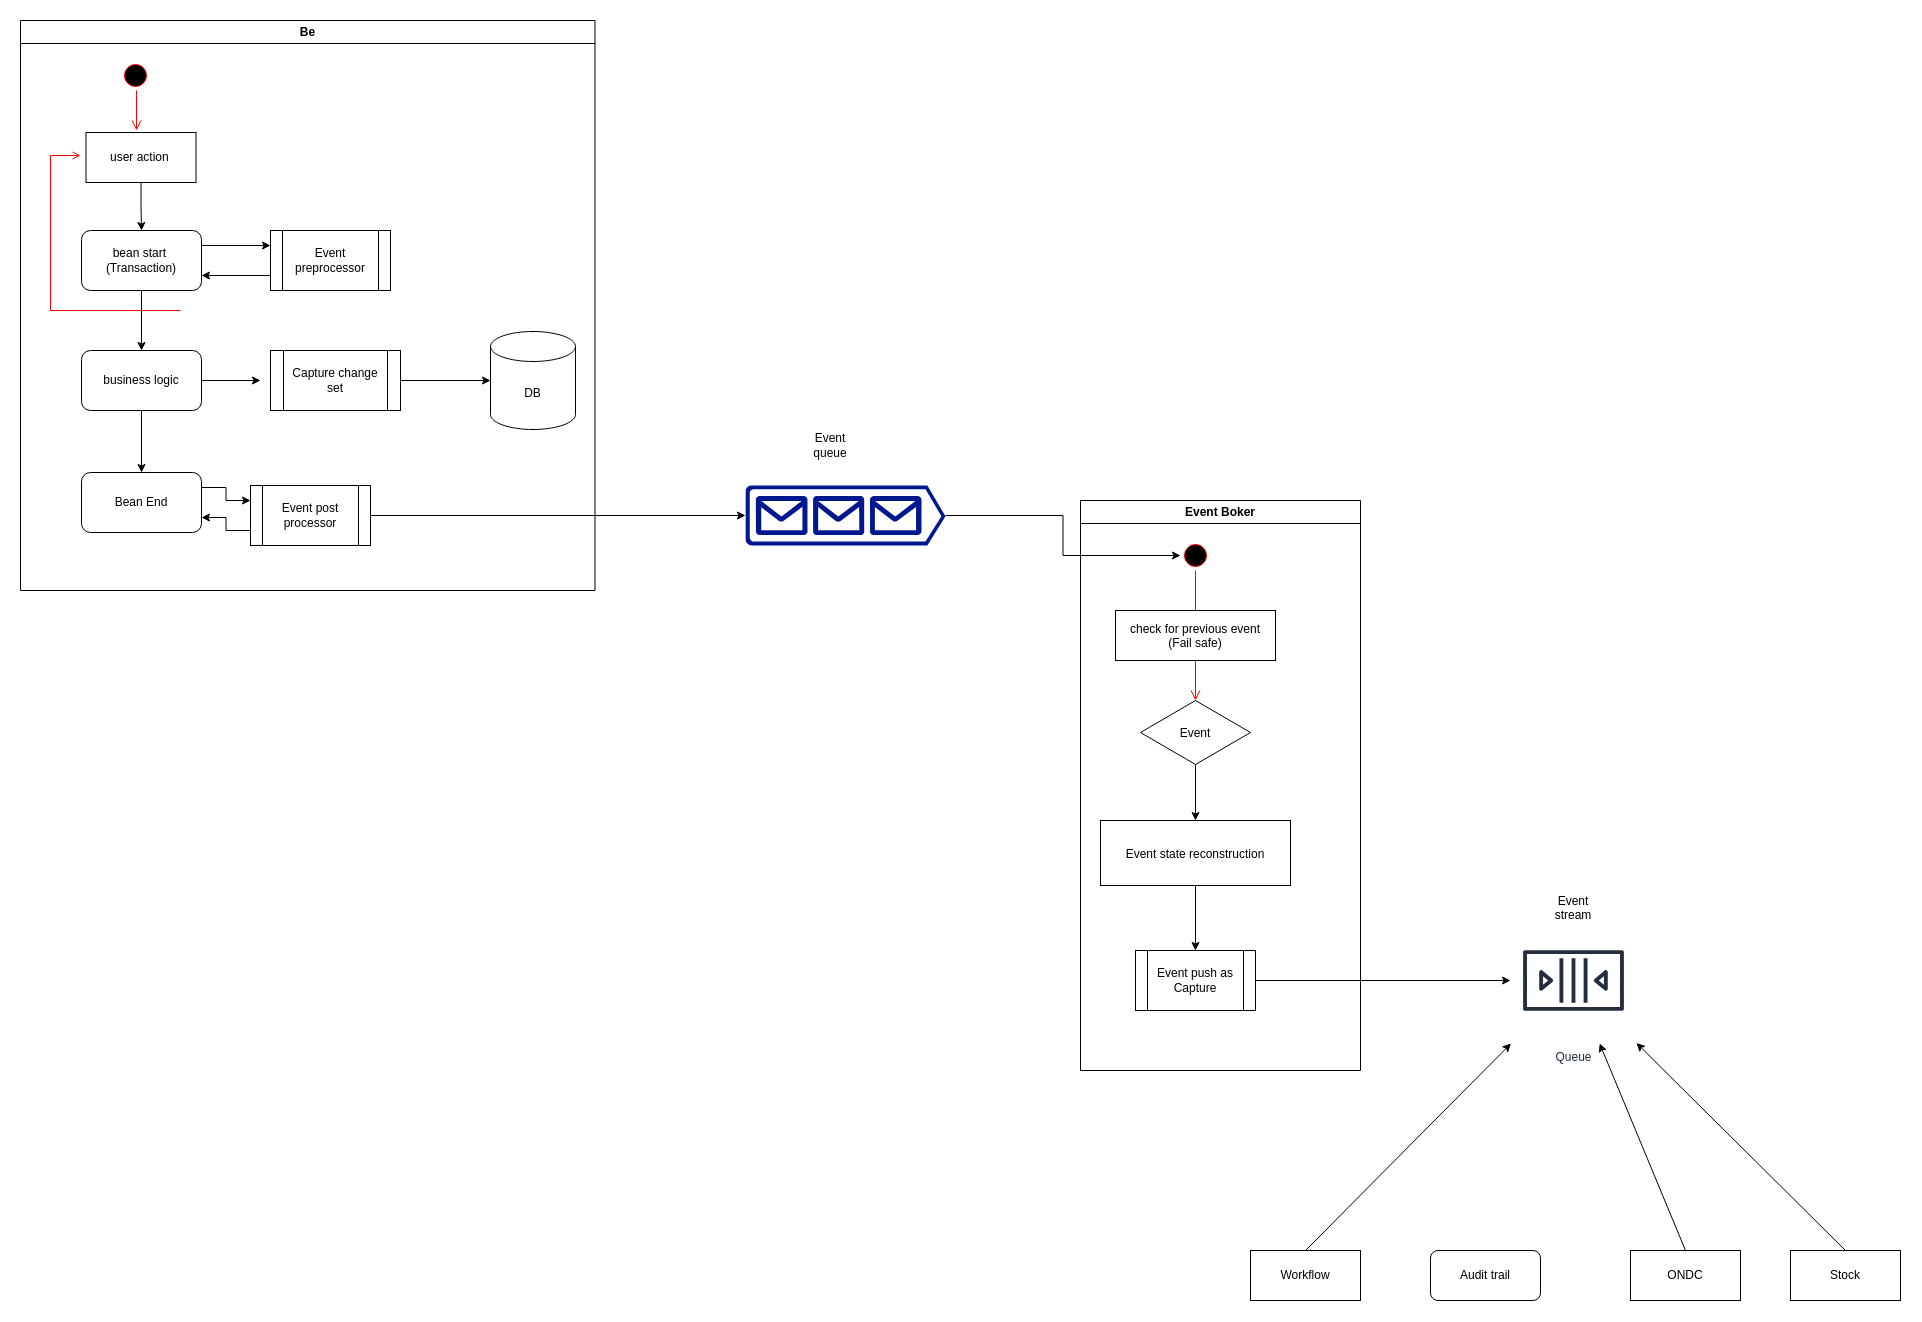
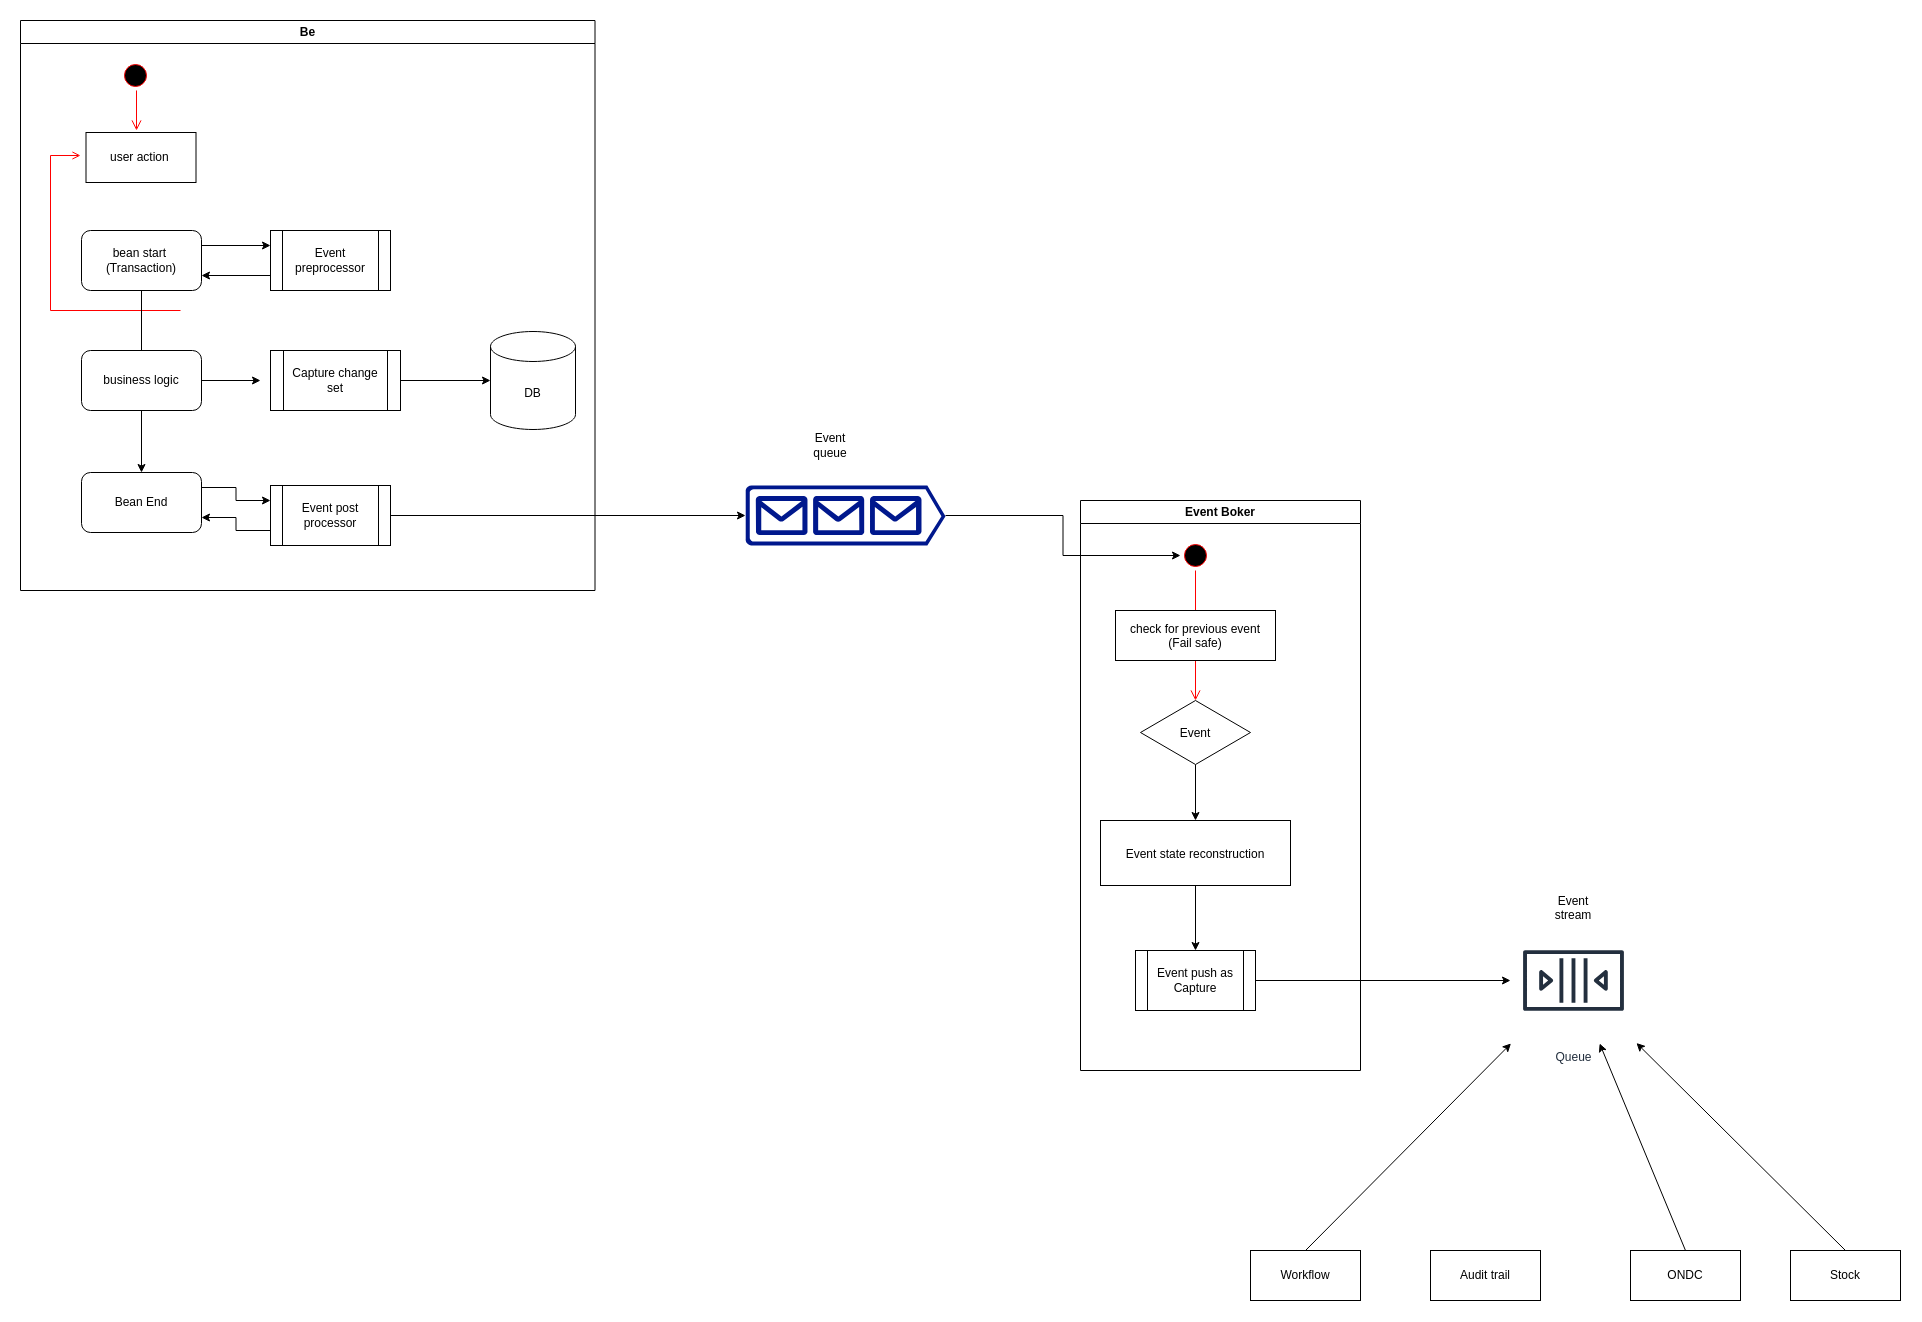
edge "user action" -> "bean start (Transaction)": removed
edge "bean start (Transaction)" -> "business logic": arrowhead classic -> none
node "Event post processor": moved (311, 516) -> (331, 516)
node "Audit trail": shape rounded rectangle -> rectangle
